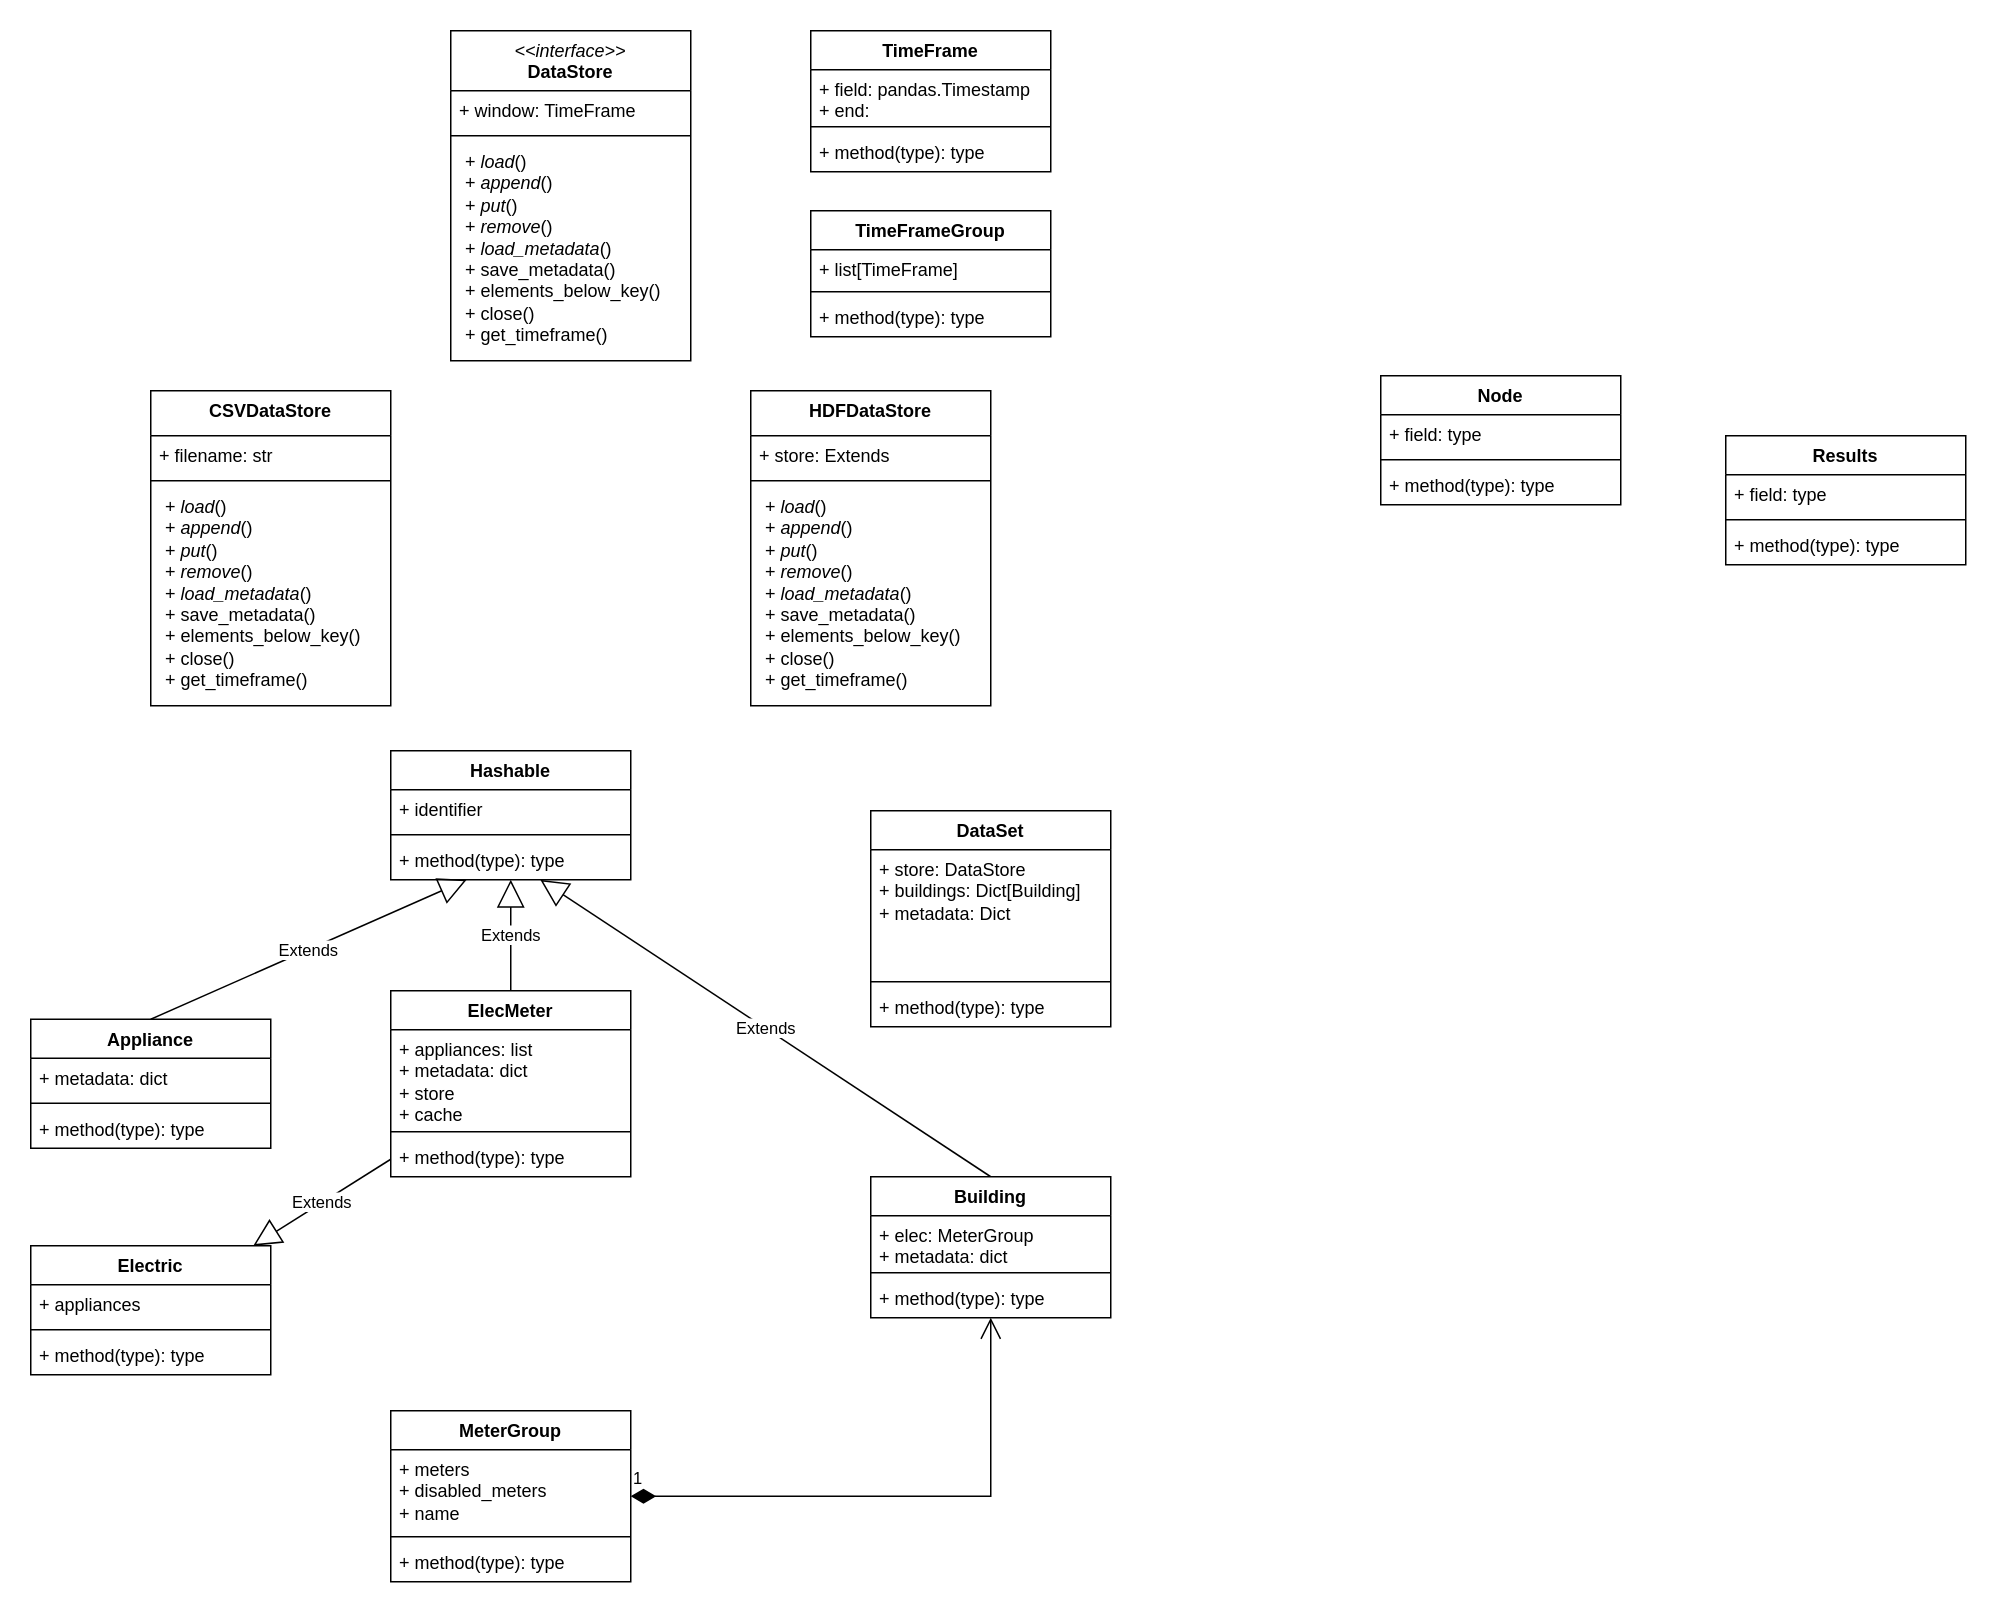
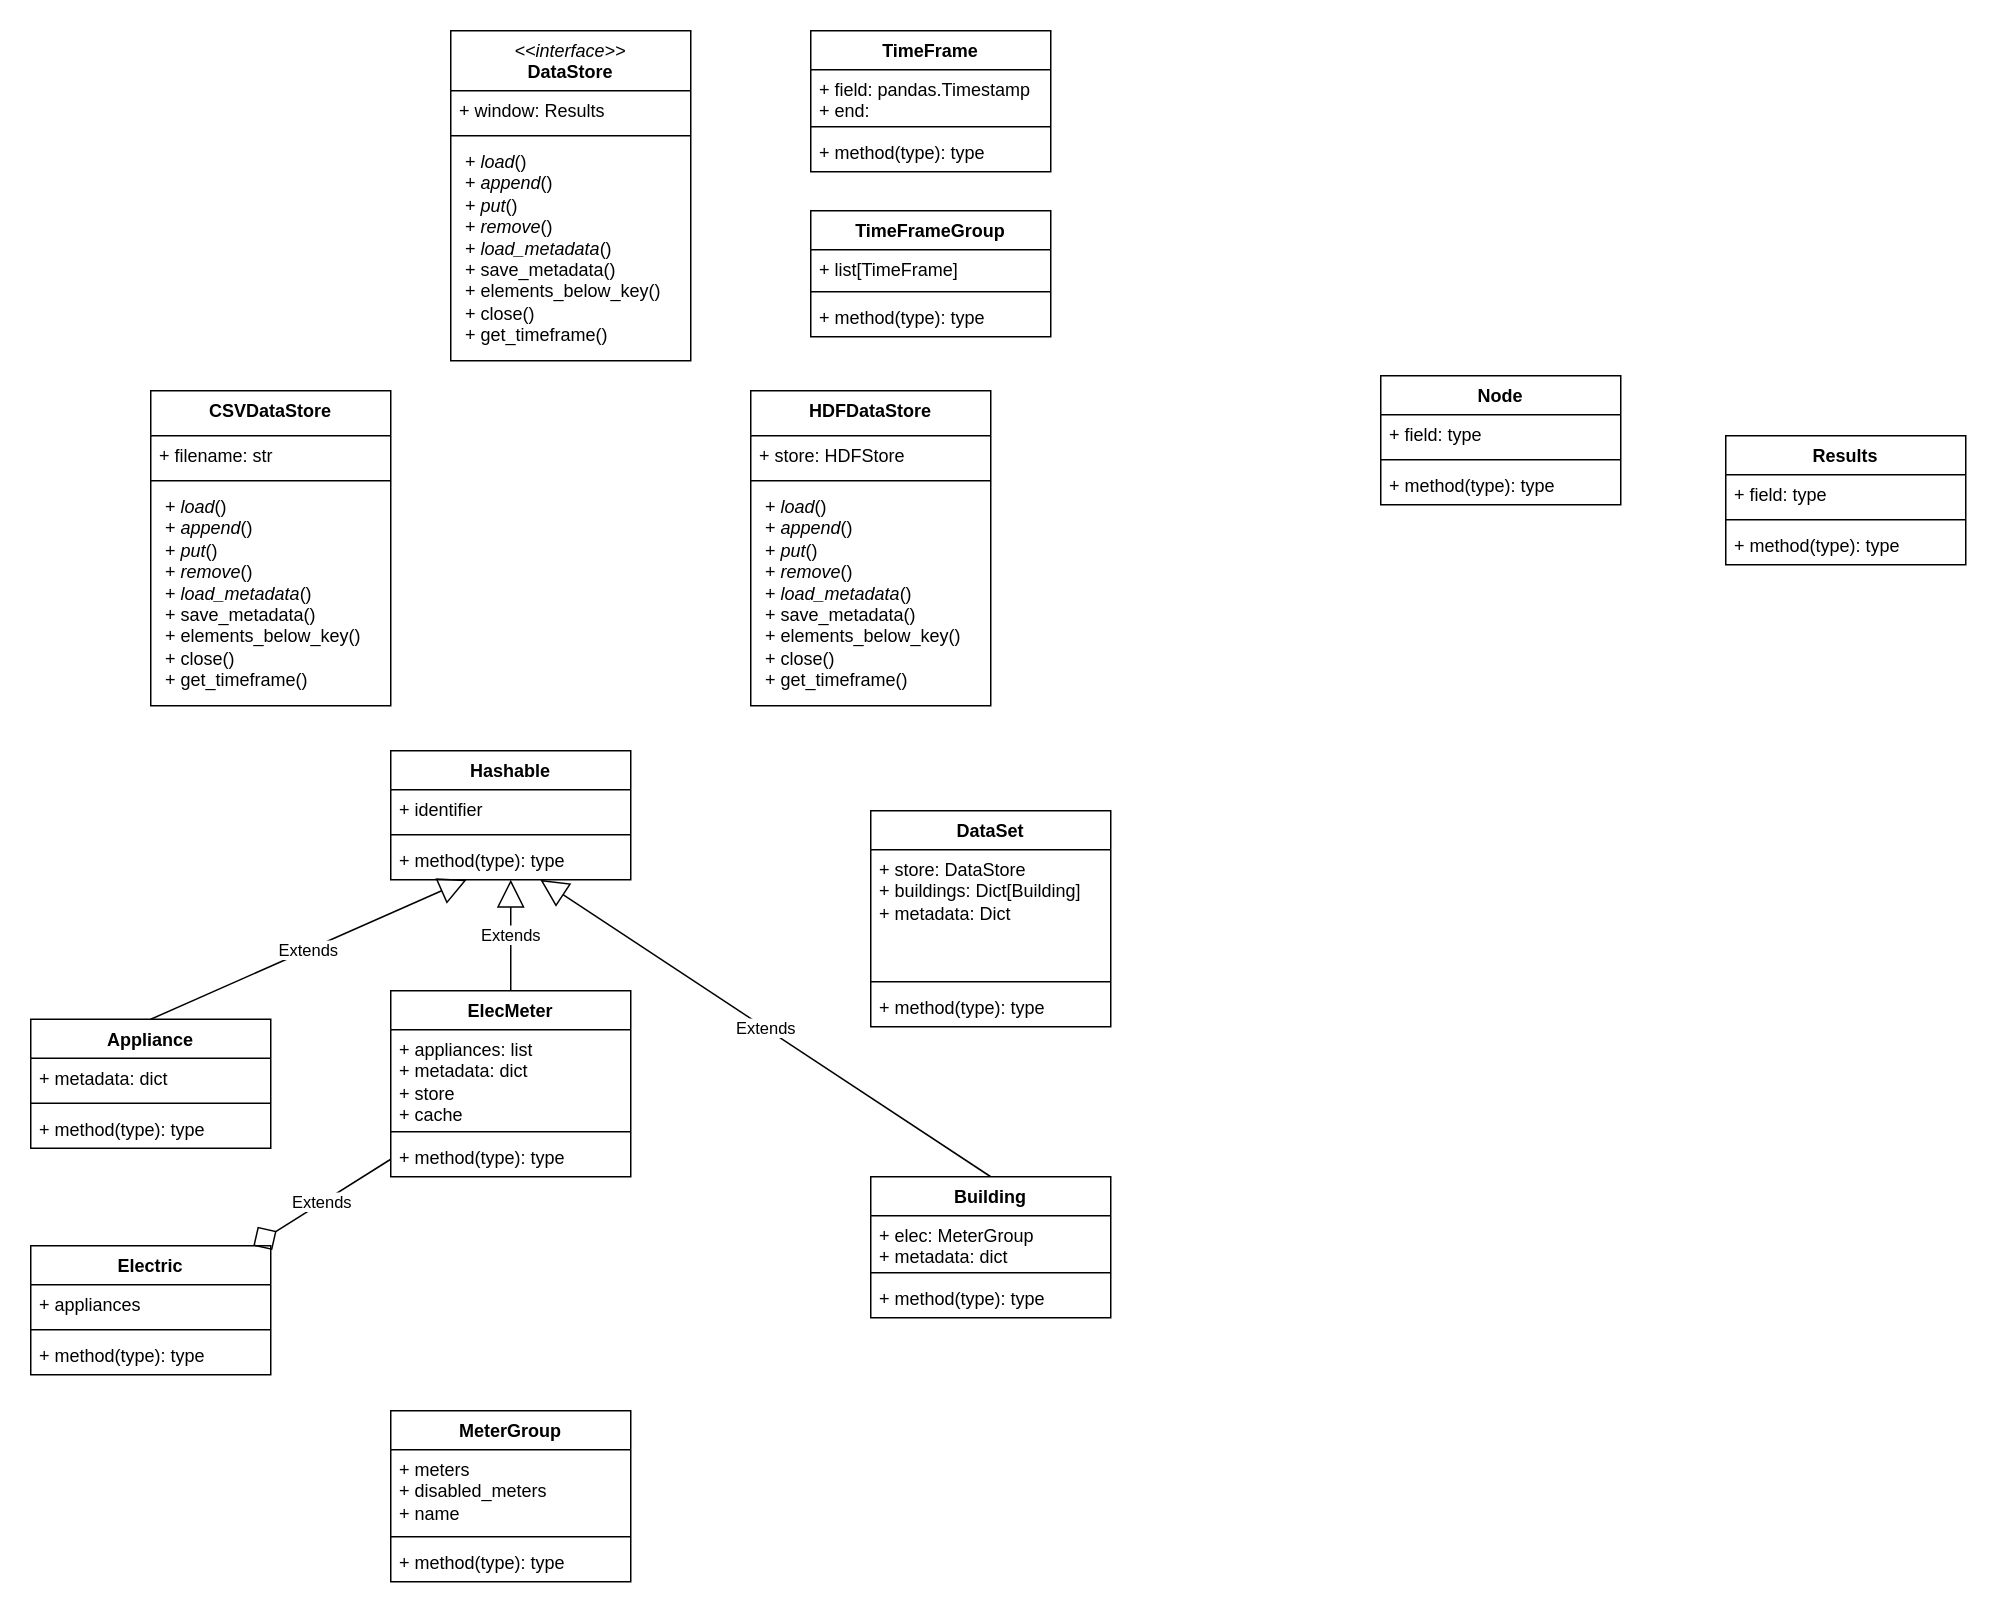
node "+ window: TimeFrame": label "+ window: TimeFrame" -> "+ window: Results"
node "+ store: Extends": label "+ store: Extends" -> "+ store: HDFStore"
edge "ElecMeter" -> "Electric": arrowhead block -> diamond
edge "Building" -- "MeterGroup": removed, label "1"
